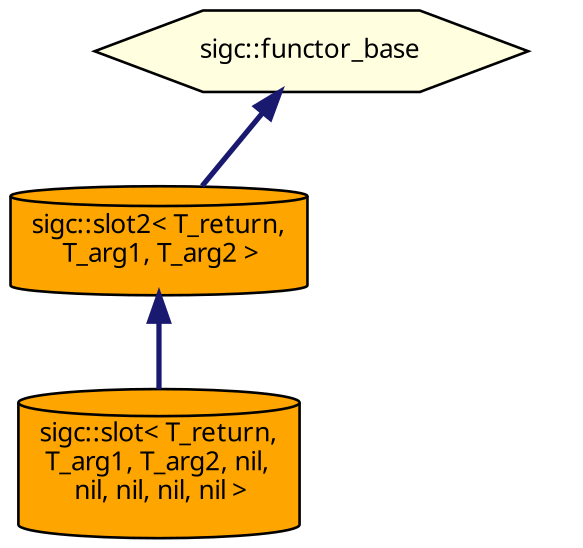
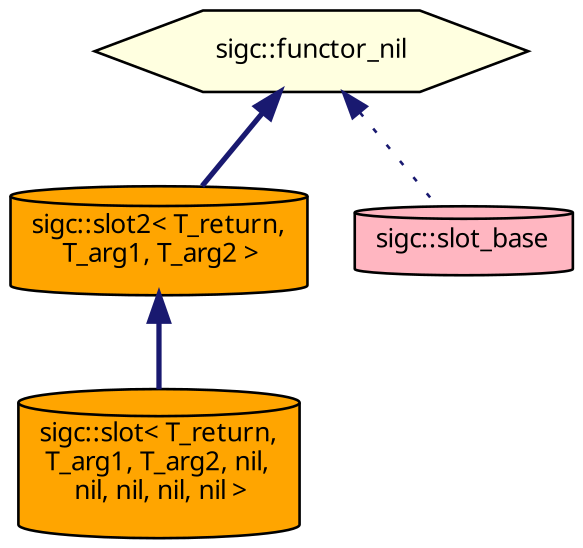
node "sigc::functor_base": label "sigc::functor_base" -> "sigc::functor_nil"
node "sigc::slot_base": added
